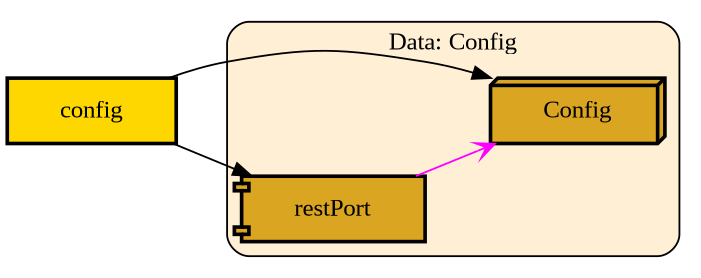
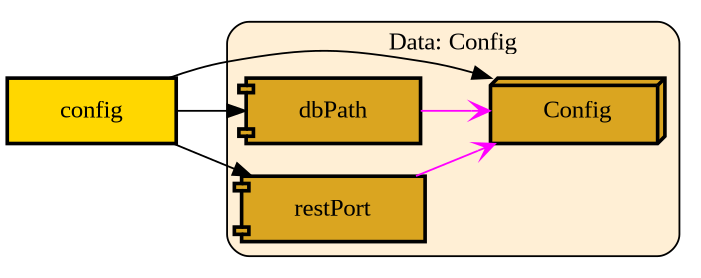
node "dbPath": added
